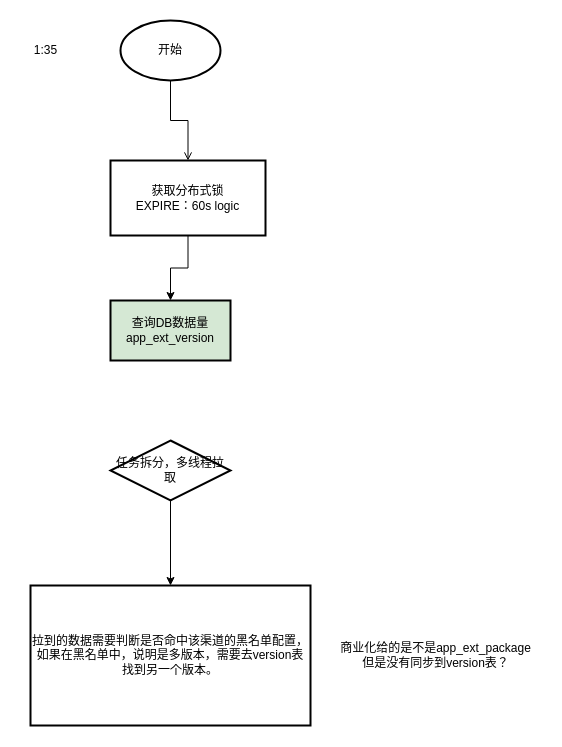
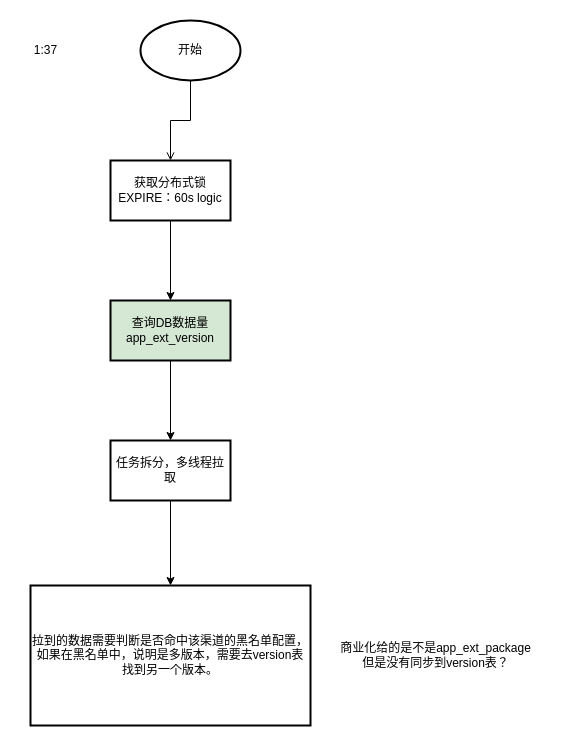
node "1:35": label "1:35" -> "1:37"
node "开始": moved (171, 51) -> (191, 51)
node "获取分布式锁 EXPIRE：60s logic": size 155x75 -> 120x60
edge "查询DB数据量 app_ext_version" -> "任务拆分，多线程拉取": added
node "任务拆分，多线程拉取": shape diamond -> rectangle
